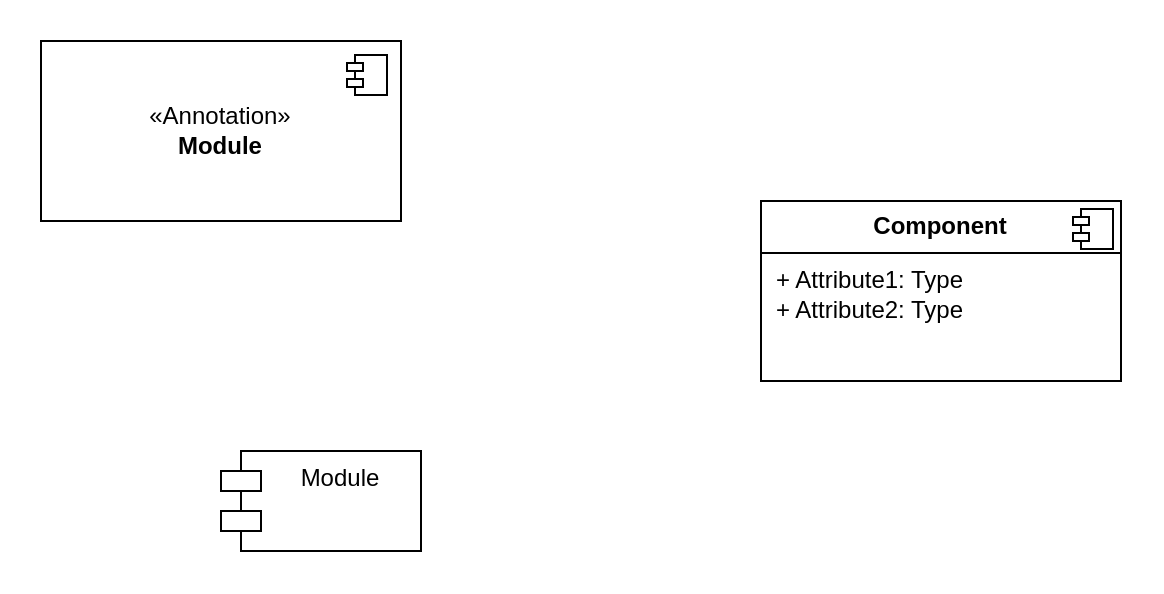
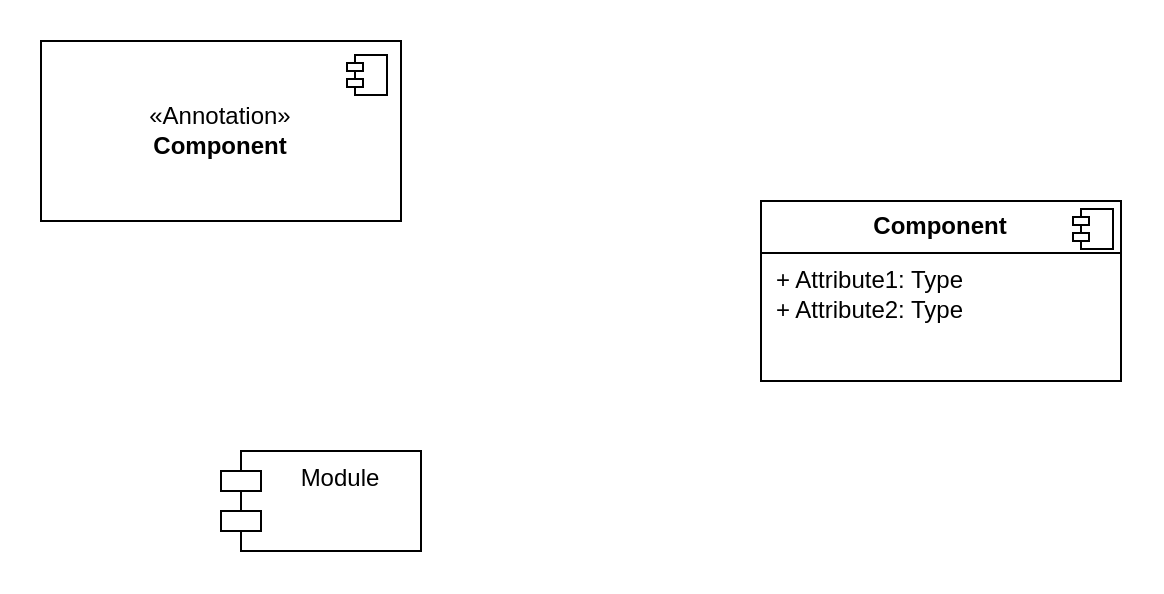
node "«Annotation» Module": label "«Annotation» Module" -> "«Annotation» Component"
